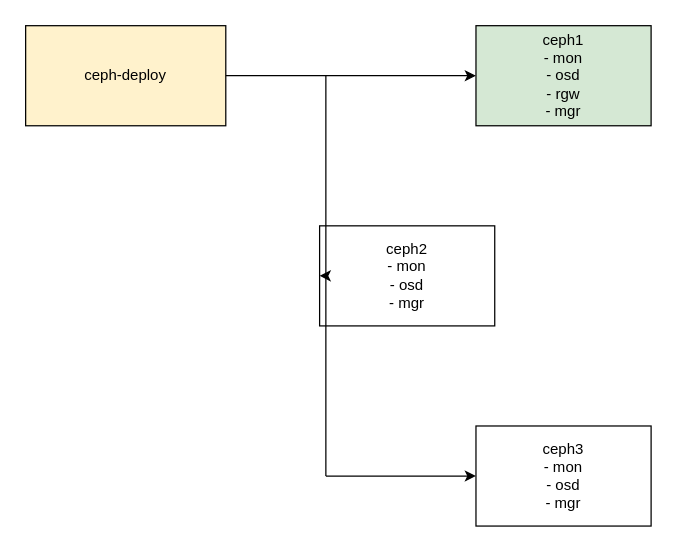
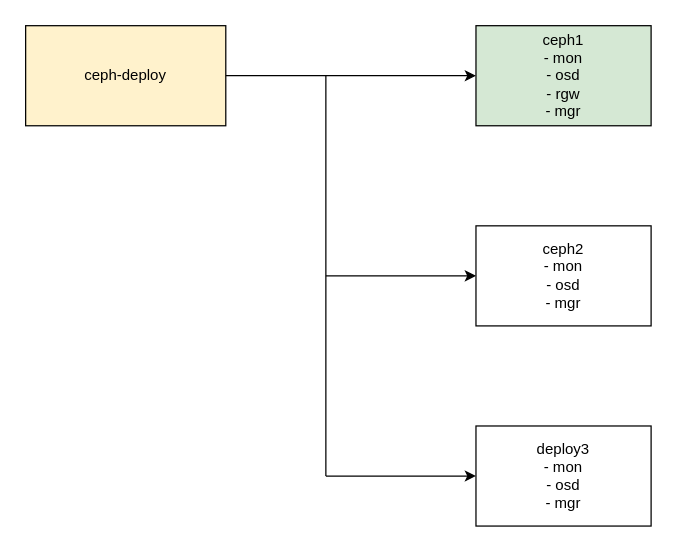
node "ceph2 - mon - osd - mgr": moved (407, 276) -> (563, 276)
node "ceph3 - mon - osd - mgr": label "ceph3 - mon - osd - mgr" -> "deploy3 - mon - osd - mgr"
